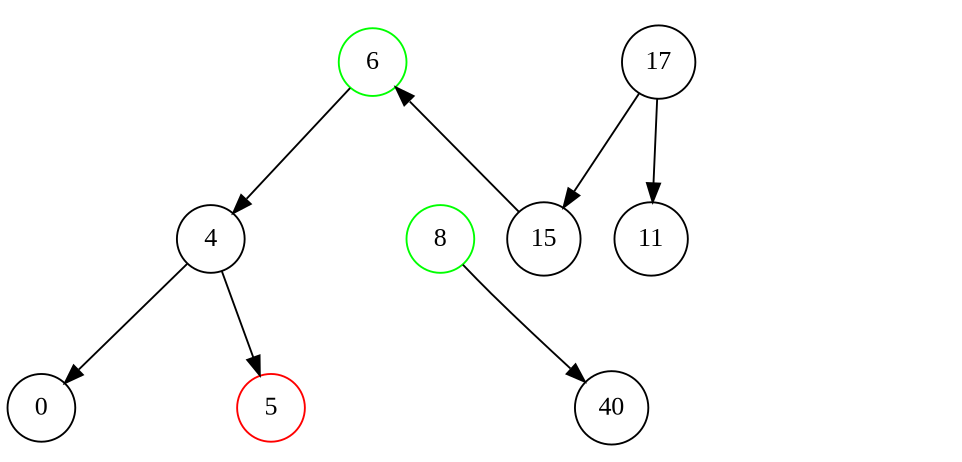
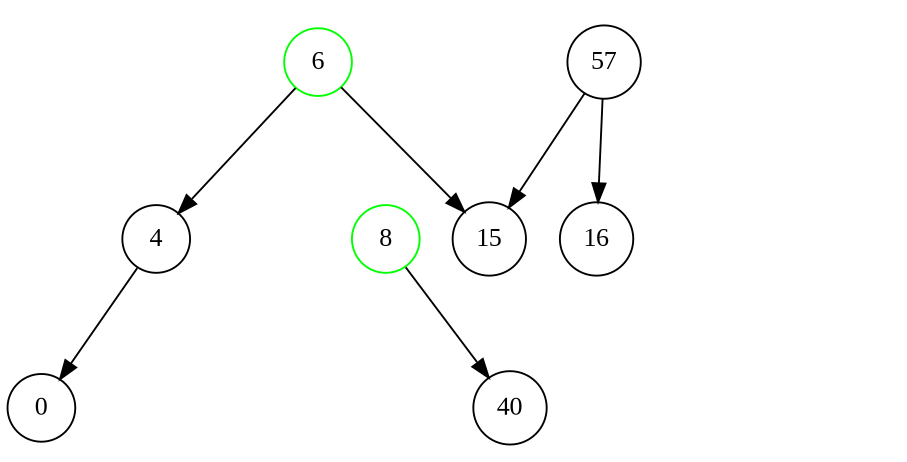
node "17": label "17" -> "57"
edge "15" -> "6": reversed
node "11": label "11" -> "16"
node "5": removed
